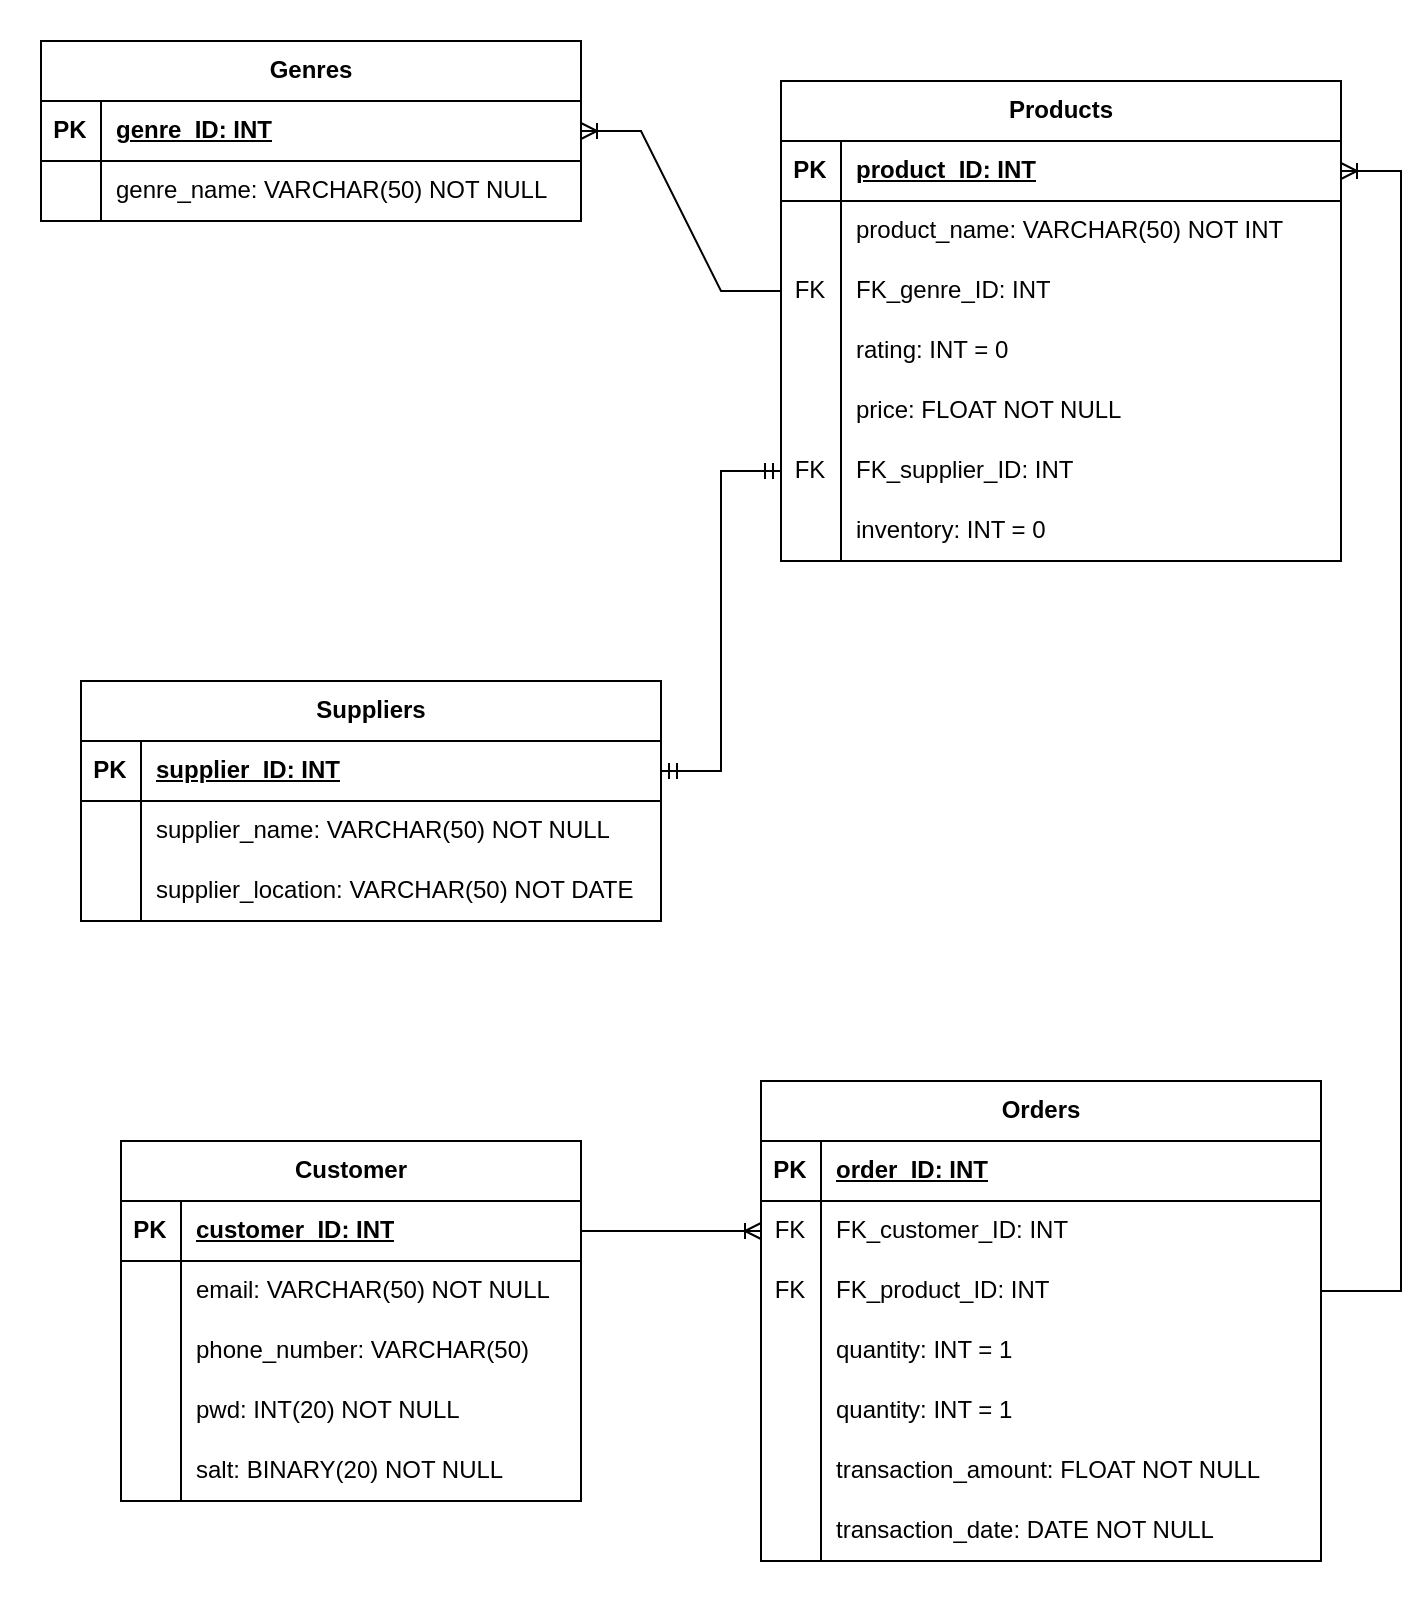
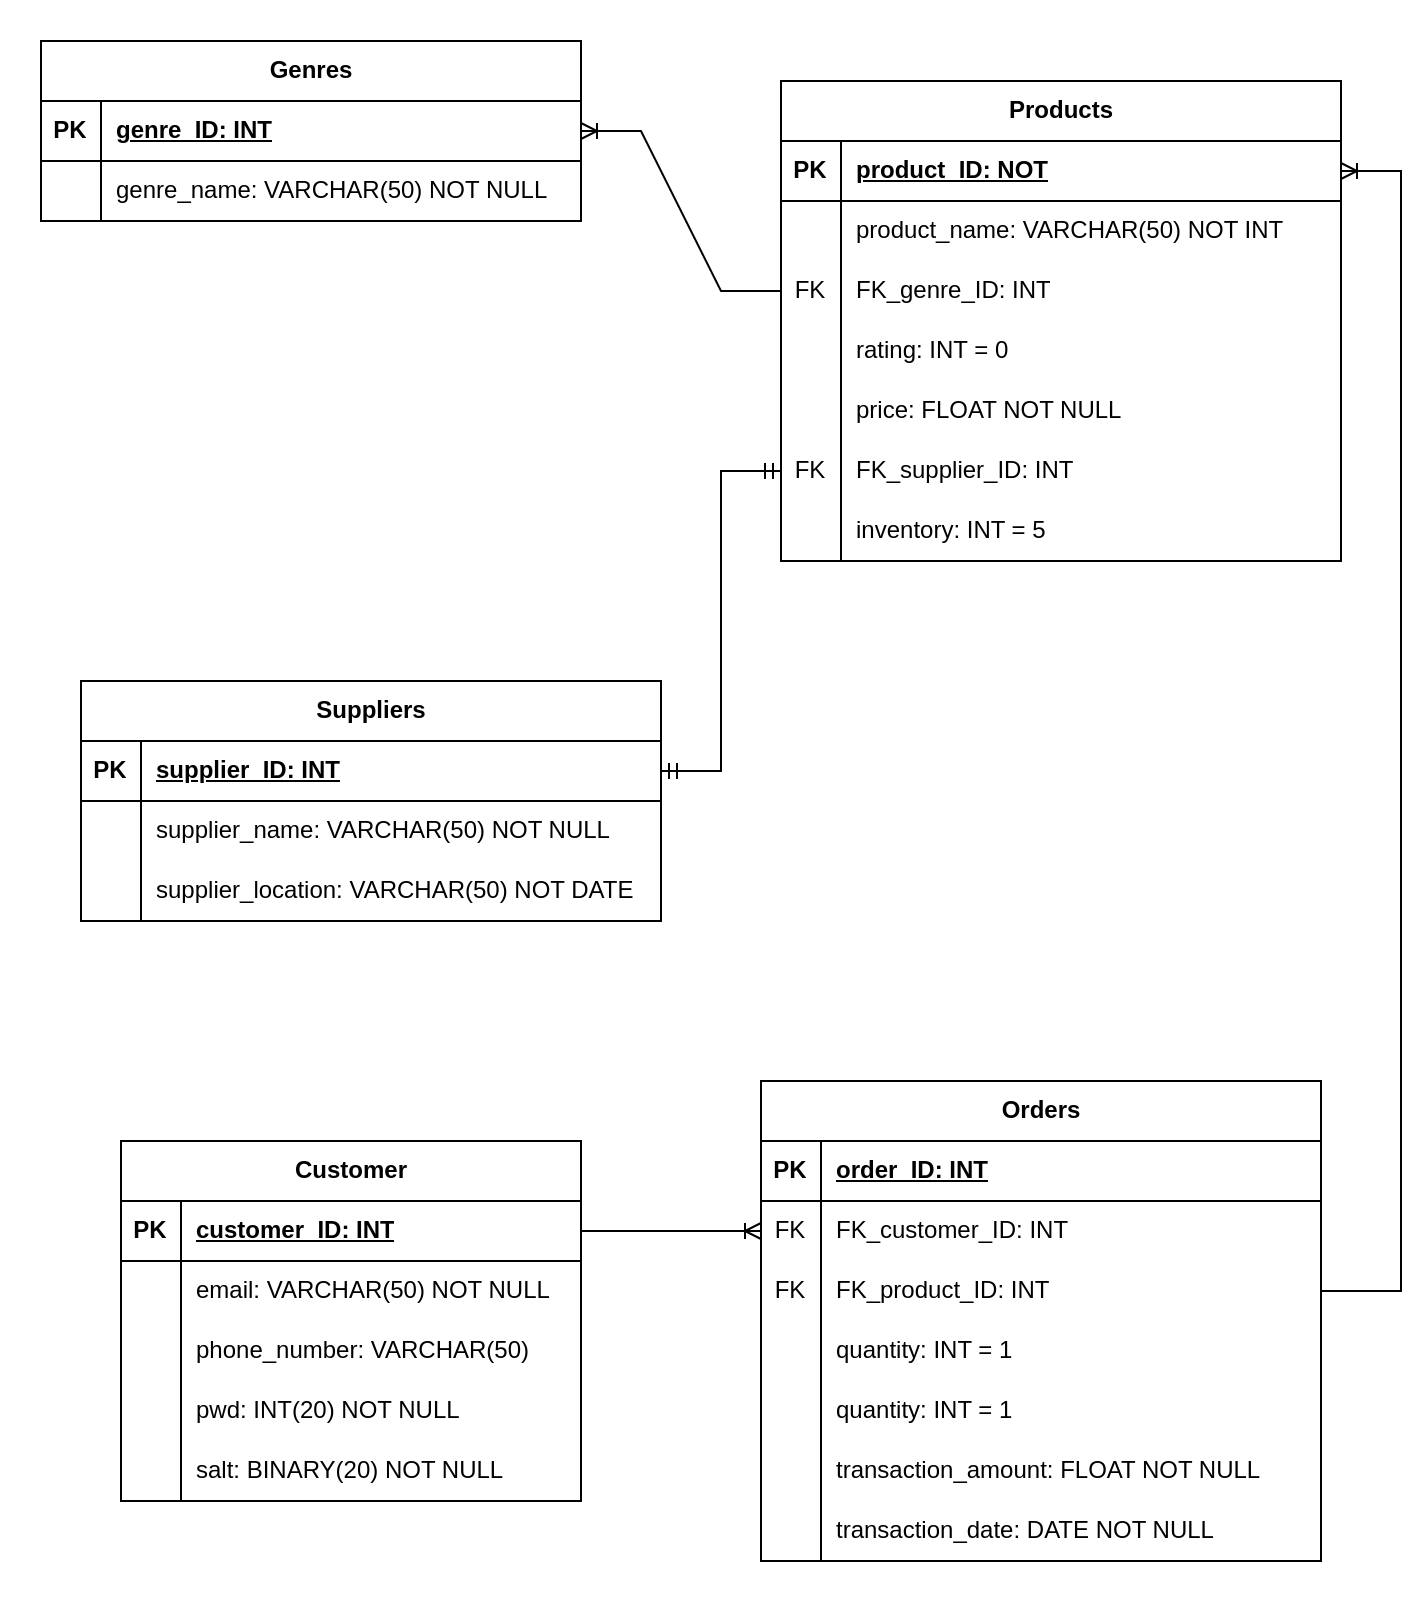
node "product_ID: INT": label "product_ID: INT" -> "product_ID: NOT"
node "inventory: INT = 0": label "inventory: INT = 0" -> "inventory: INT = 5"
